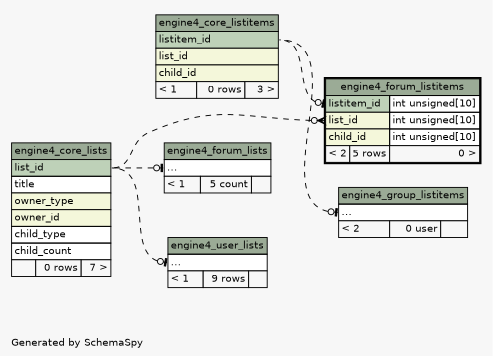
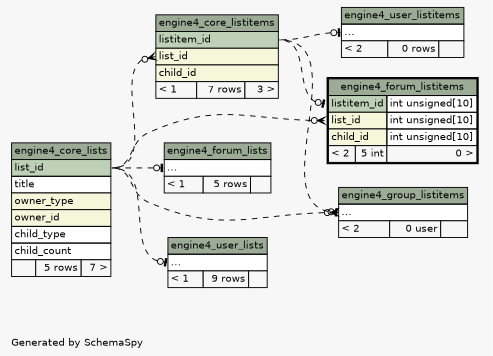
node "engine4_user_listitems": added
node "engine4_core_listitems": text "0 rows" -> "7 rows"
edge "engine4_core_lists" -> "engine4_core_listitems": added
node "engine4_forum_listitems": text "5 rows" -> "5 int"
node "engine4_forum_lists": text "5 count" -> "5 rows"
edge "engine4_core_lists" -> "engine4_group_listitems": added
node "engine4_core_lists": text "0 rows" -> "5 rows"
